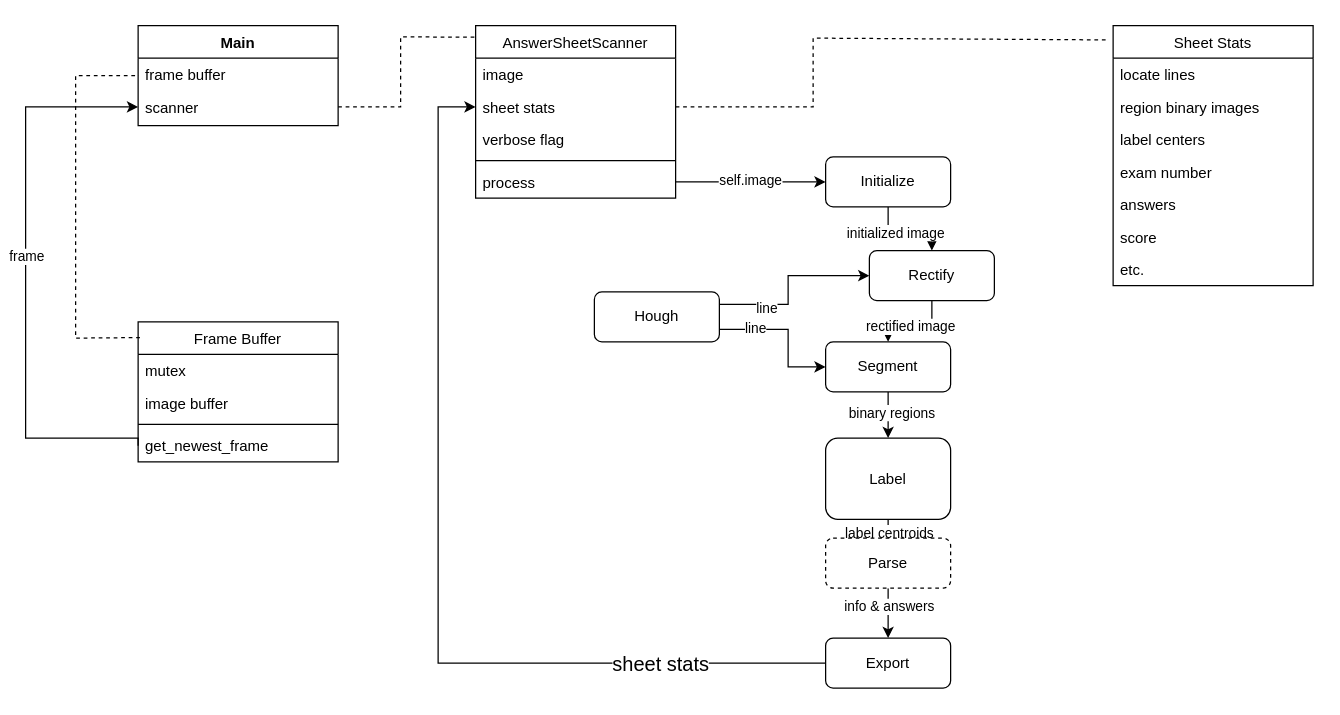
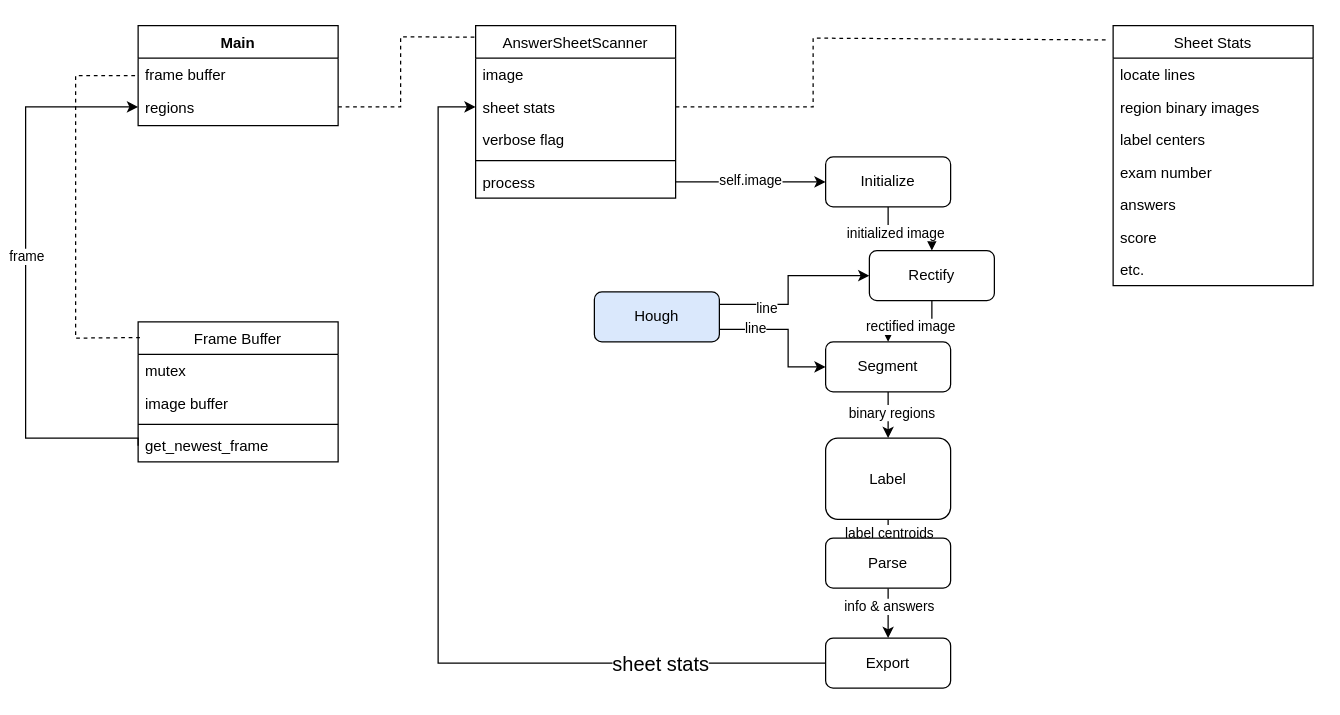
node "scanner": label "scanner" -> "regions"
node "Hough": fillcolor #ffffff -> #dae8fc
node "Parse": style dashed -> solid
